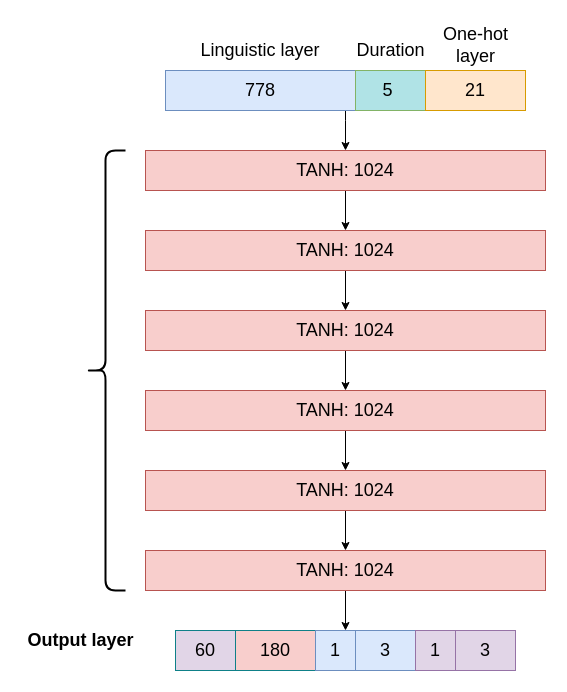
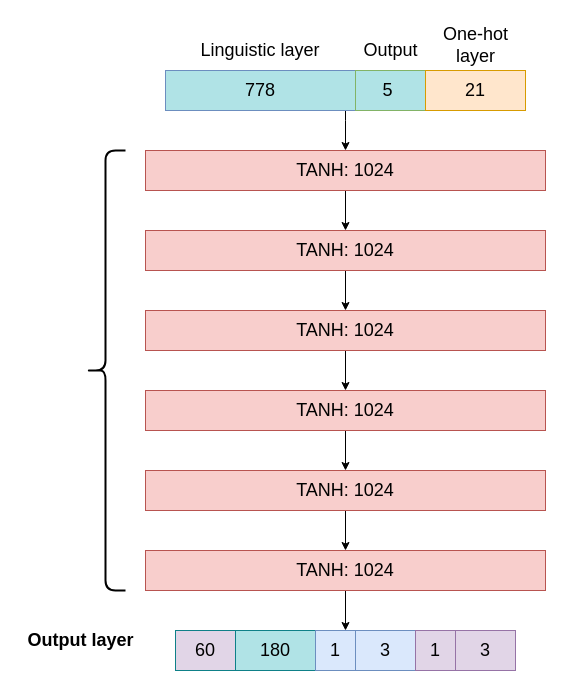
node "Duration": label "Duration" -> "Output"
node "778": fillcolor #dae8fc -> #b0e3e6
node "180": fillcolor #f8cecc -> #b0e3e6
